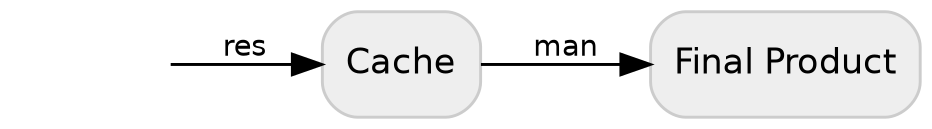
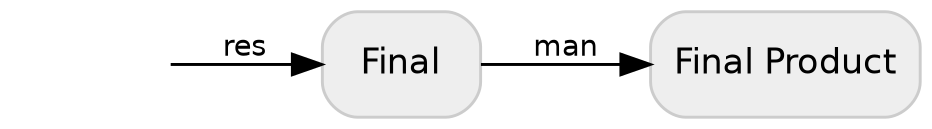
node "Cache": label "Cache" -> "Final"
